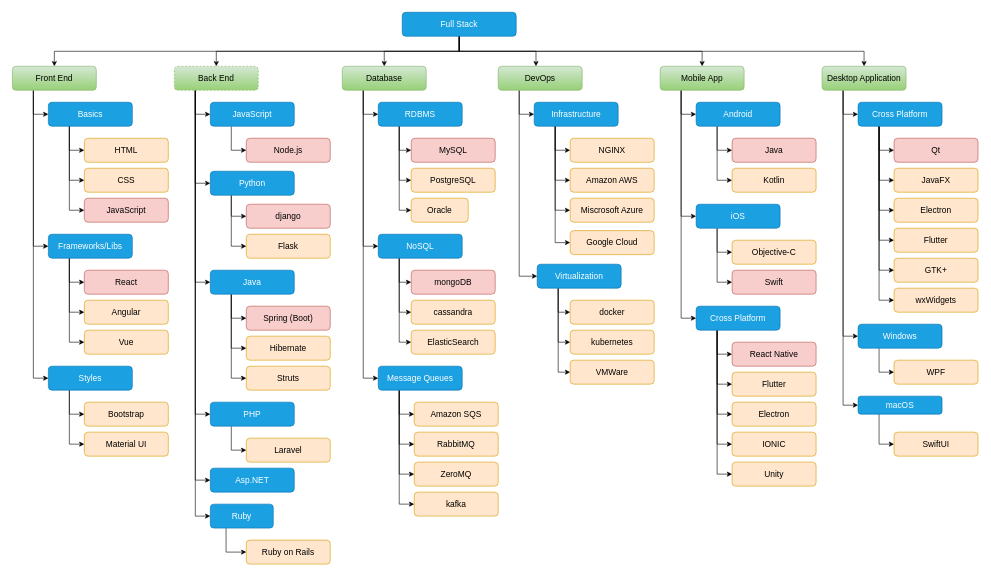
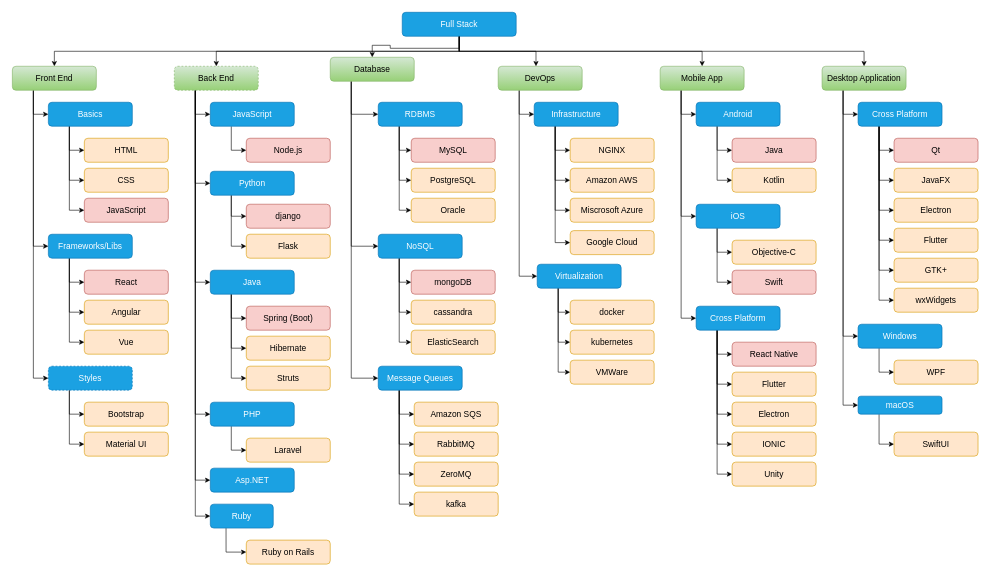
node "Database": moved (384, 78) -> (372, 69)
node "Oracle": size 57x24 -> 84x24
node "Styles": style solid -> dashed
